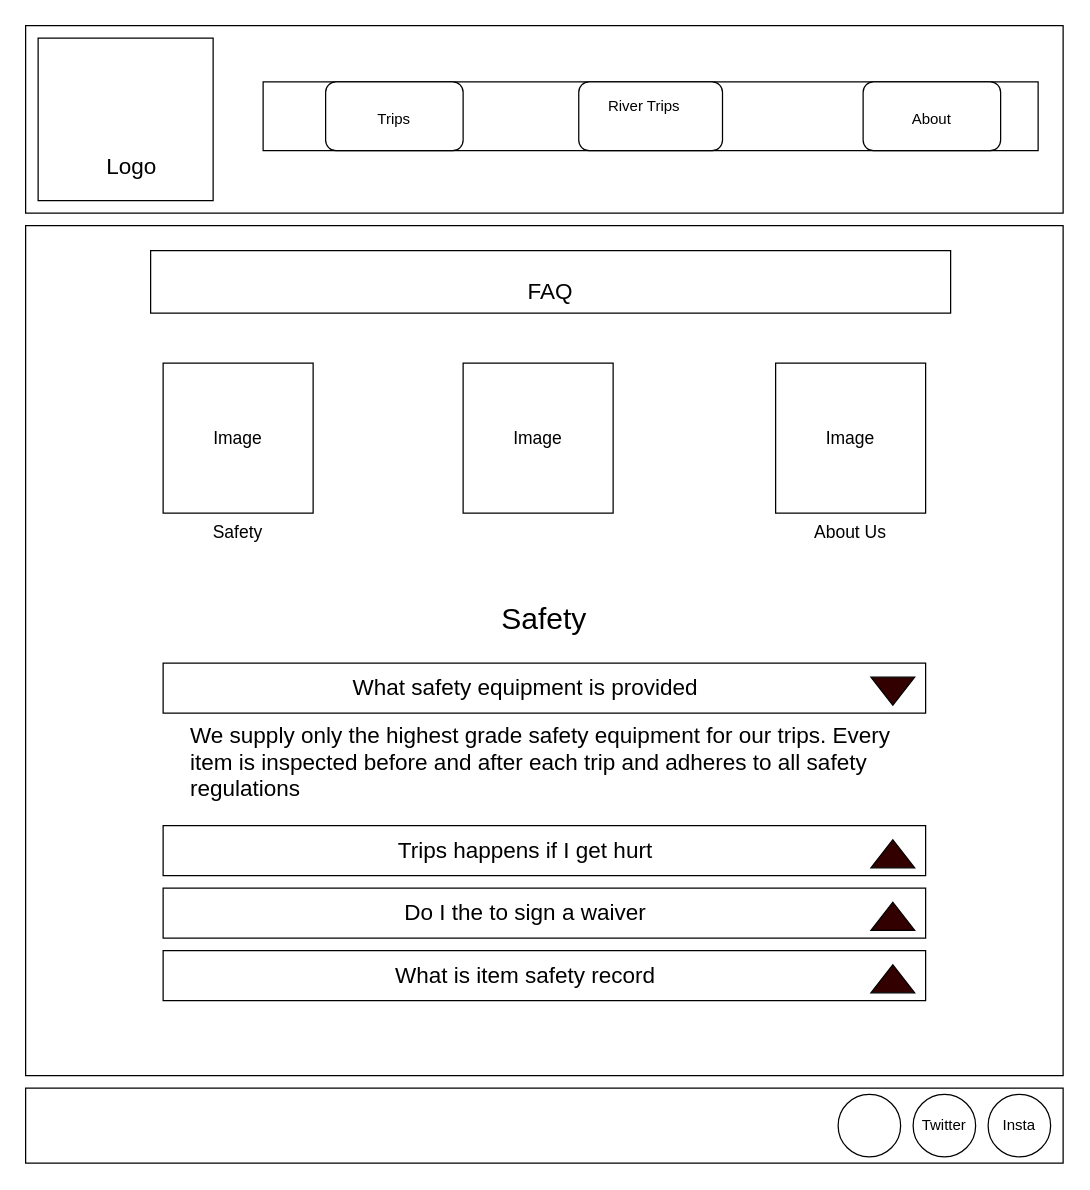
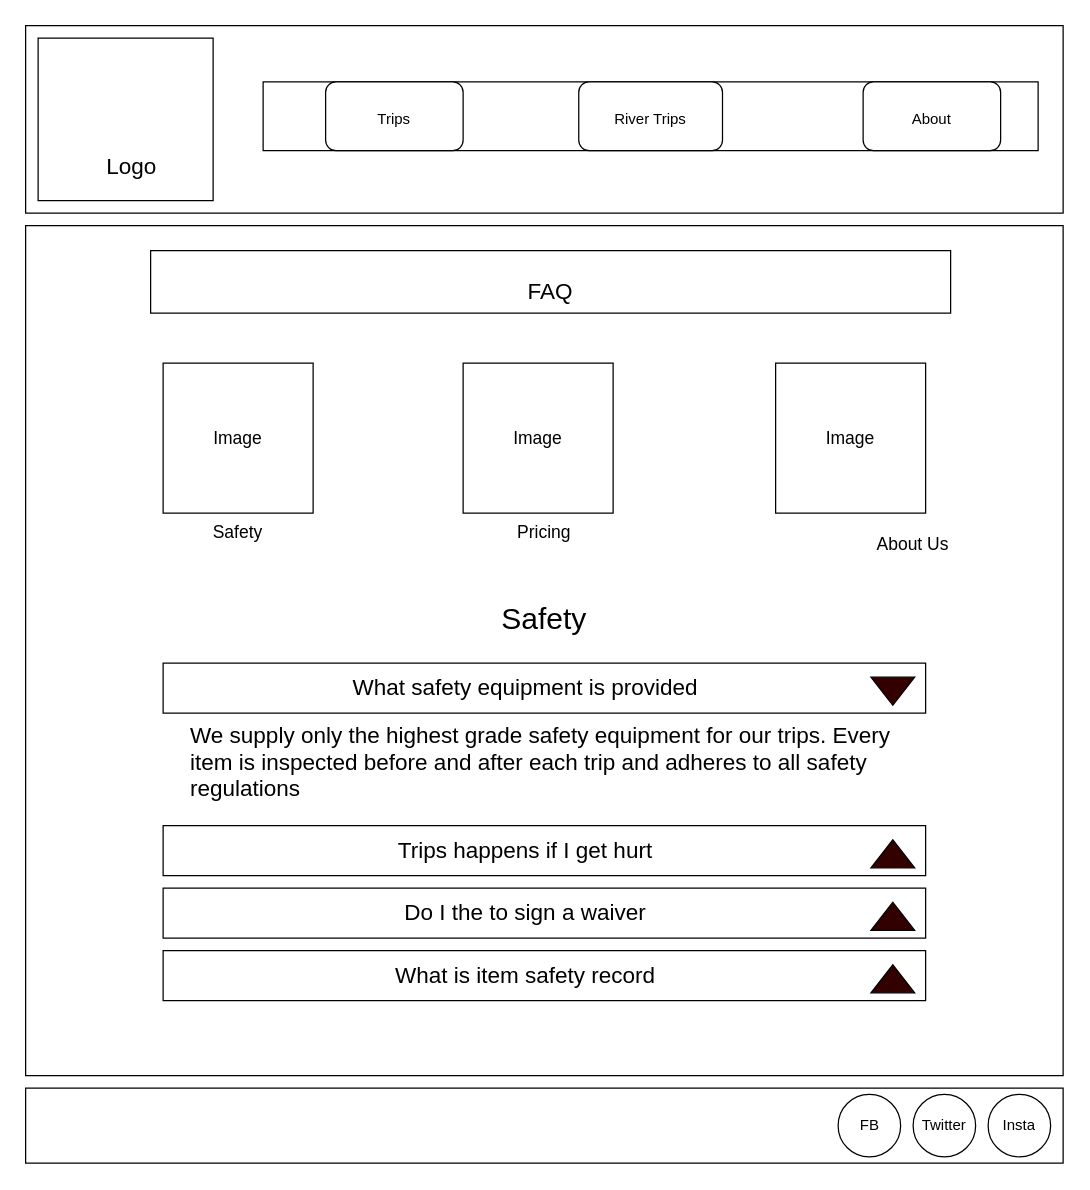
node "River Trips": moved (644, 107) -> (651, 119)
node "Pricing": added
node "About Us": moved (851, 532) -> (913, 544)
node "FB": added
